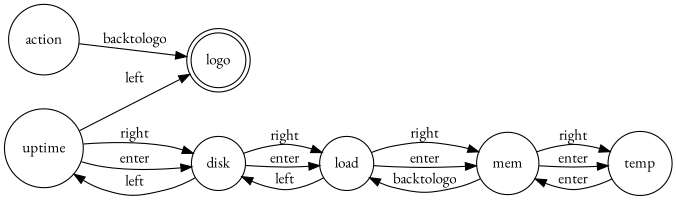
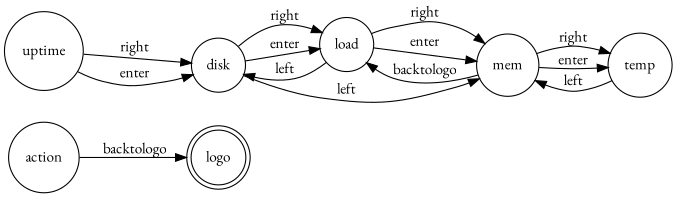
edge "uptime" -> "logo": removed, label "left"
edge "temp" -> "mem": label "enter" -> "left"
edge "disk" -> "uptime": now "disk" -> "mem"
